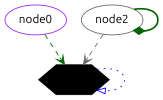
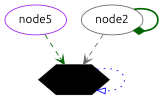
node "node0": label "node0" -> "node5"
